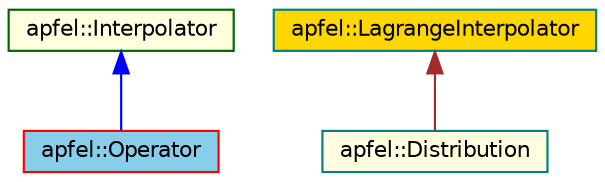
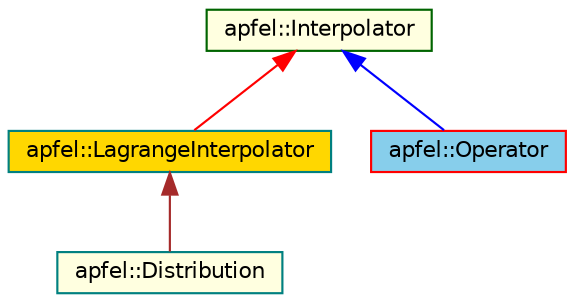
edge "apfel::LagrangeInterpolator" -> "apfel::Interpolator": added
